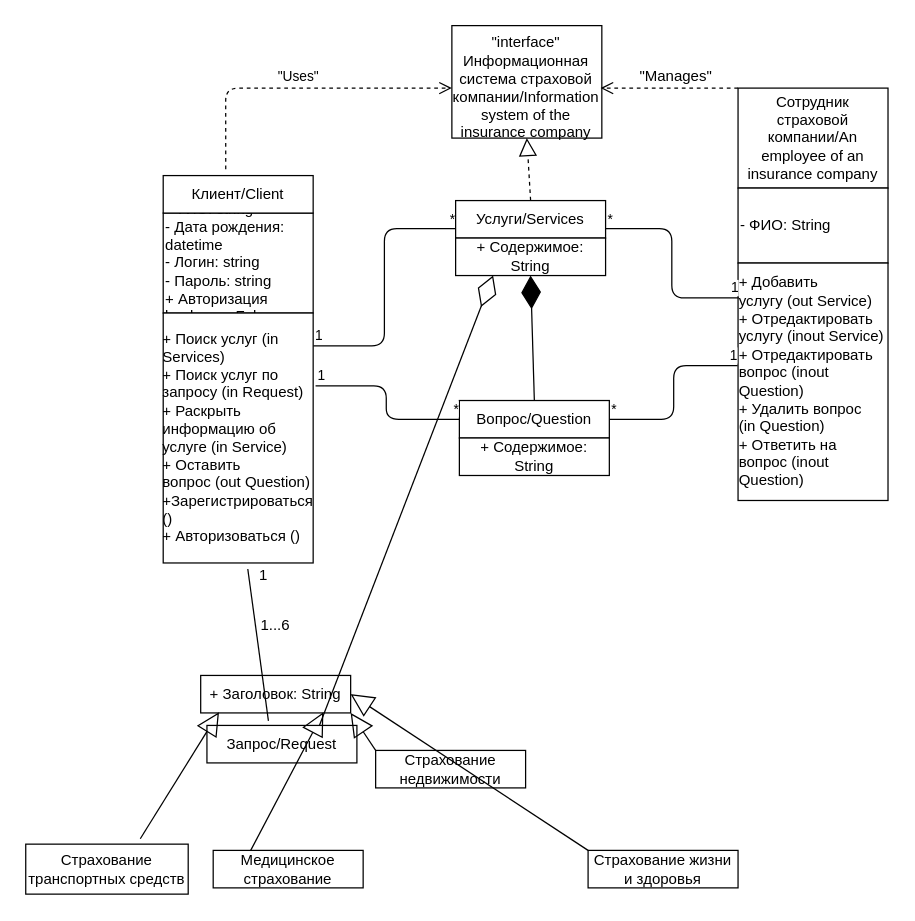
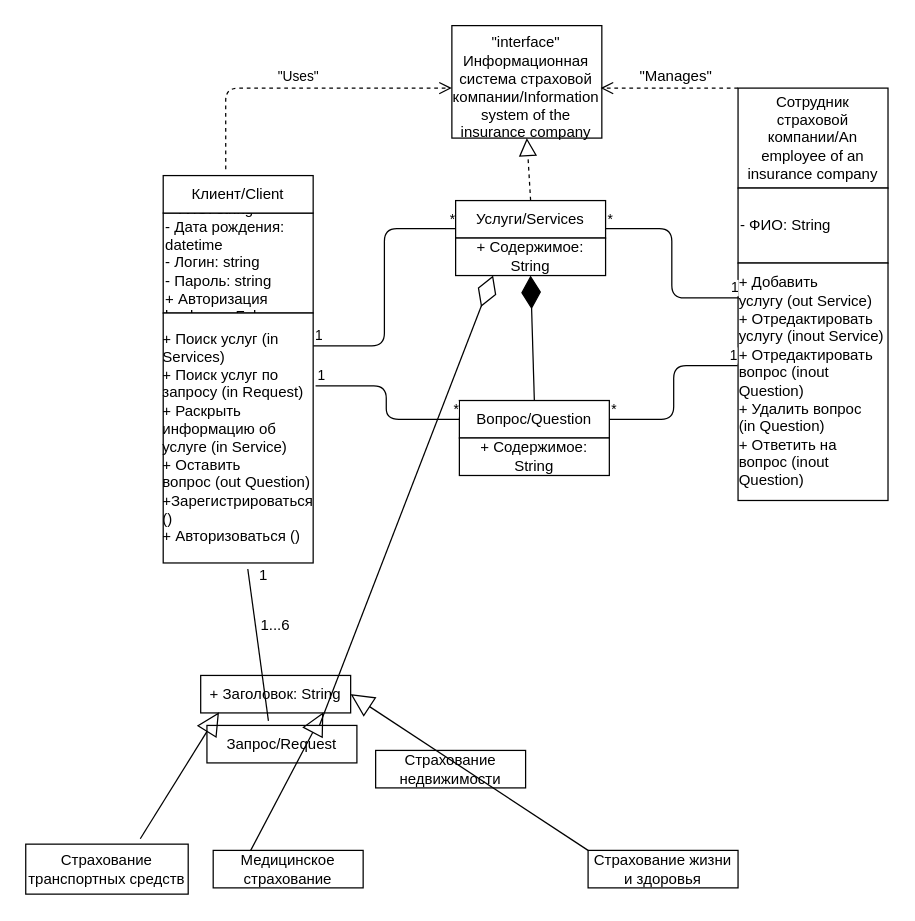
edge "Страхование недвижимости" -> "+ Заголовок: String": removed
